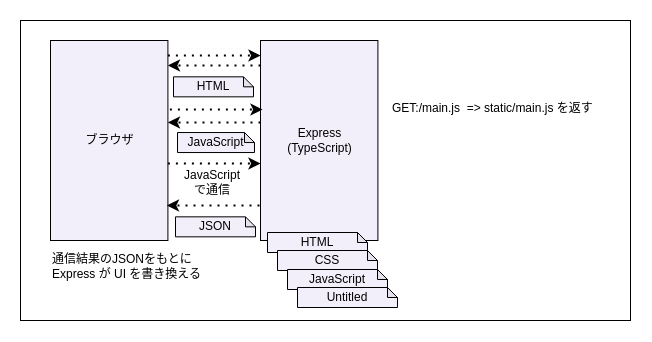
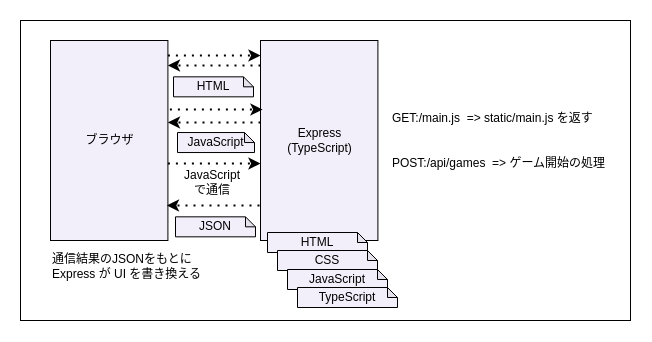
node "GET:/main.js => static/main.js を返す": moved (501, 109) -> (501, 119)
node "POST:/api/games => ゲーム開始の処理": added
node "Untitled": label "Untitled" -> "TypeScript"
